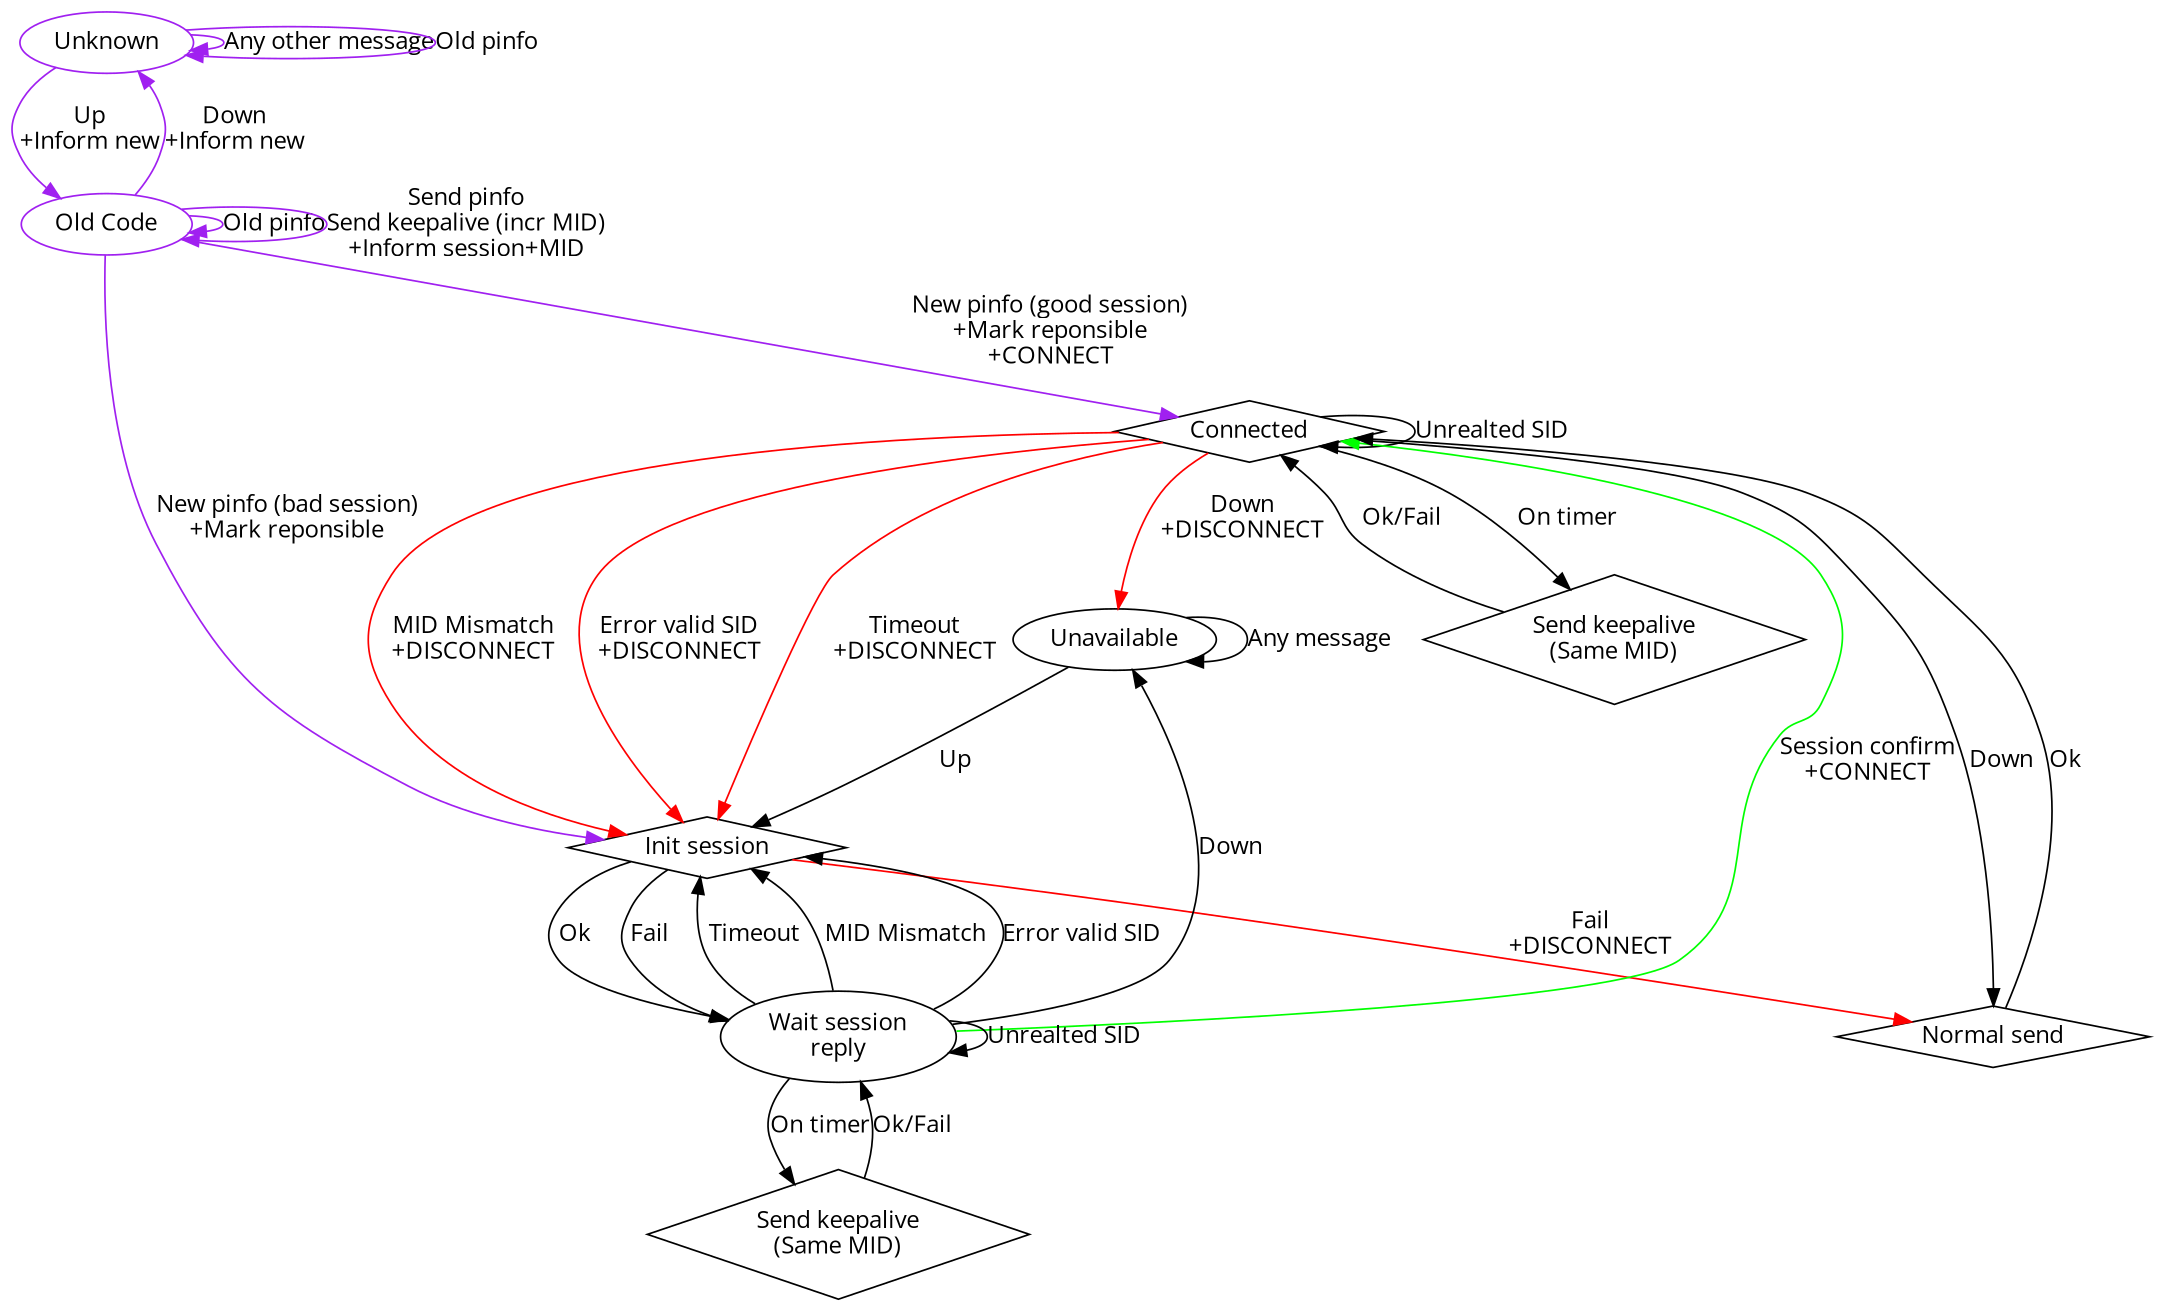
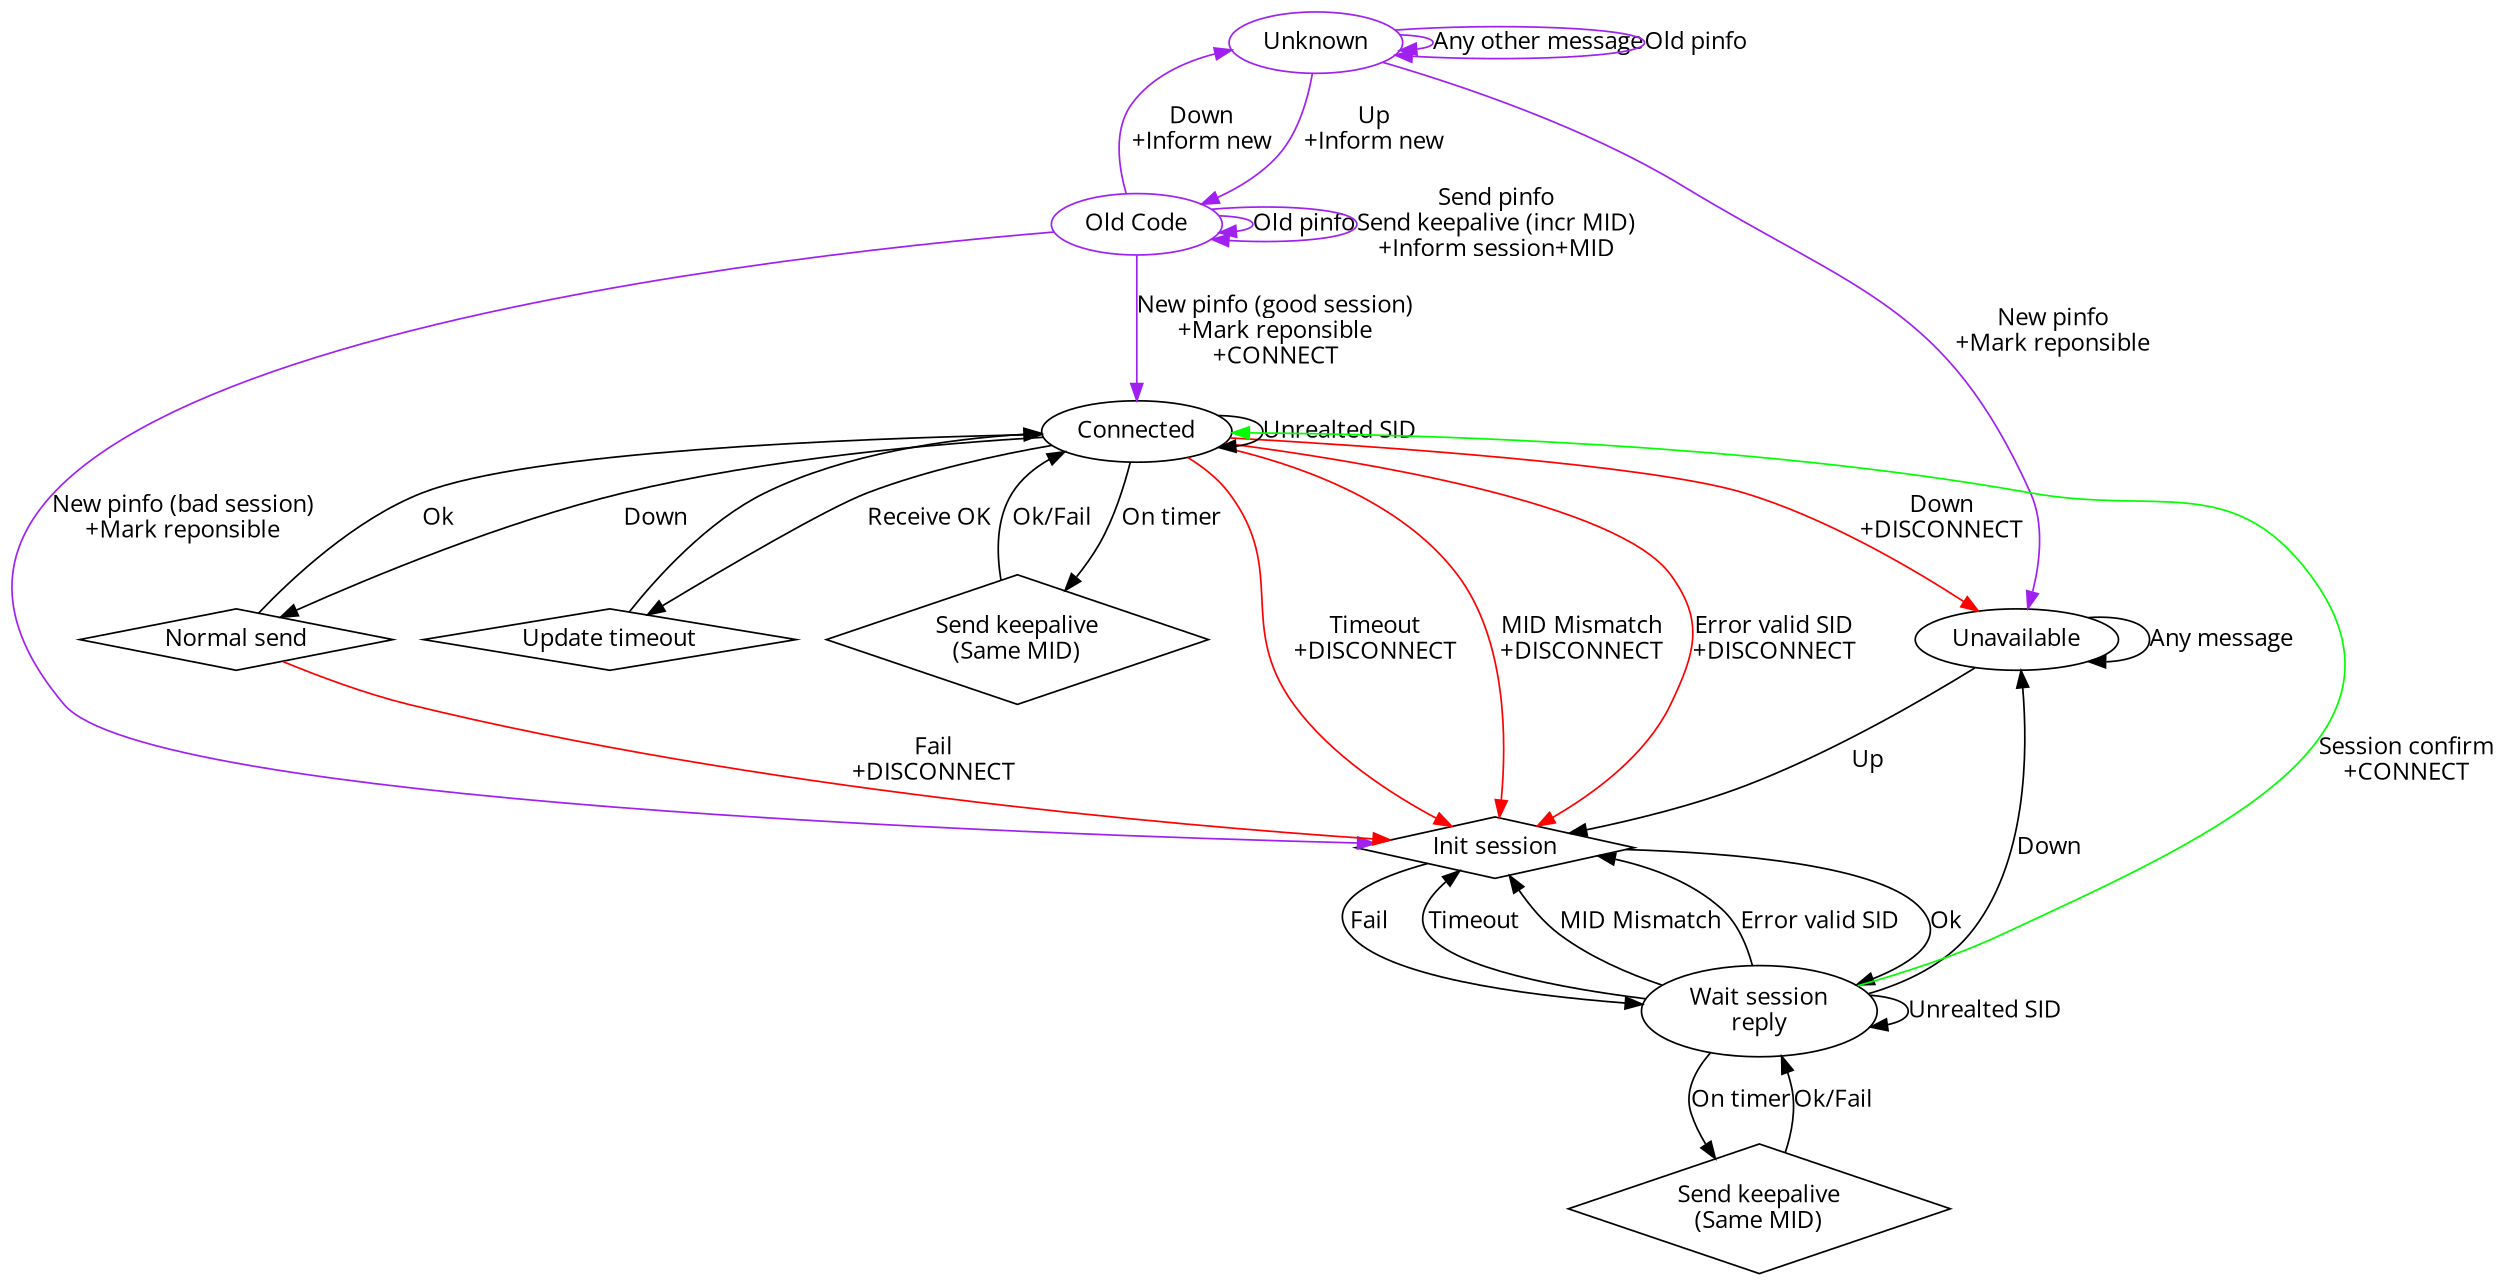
edge "Unknown" -> "Unavailable": added, label "New pinfo +Mark reponsible"
node "Connected": shape diamond -> ellipse
node "Update timeout": added
edge "Init session" -> "Normal send": reversed
